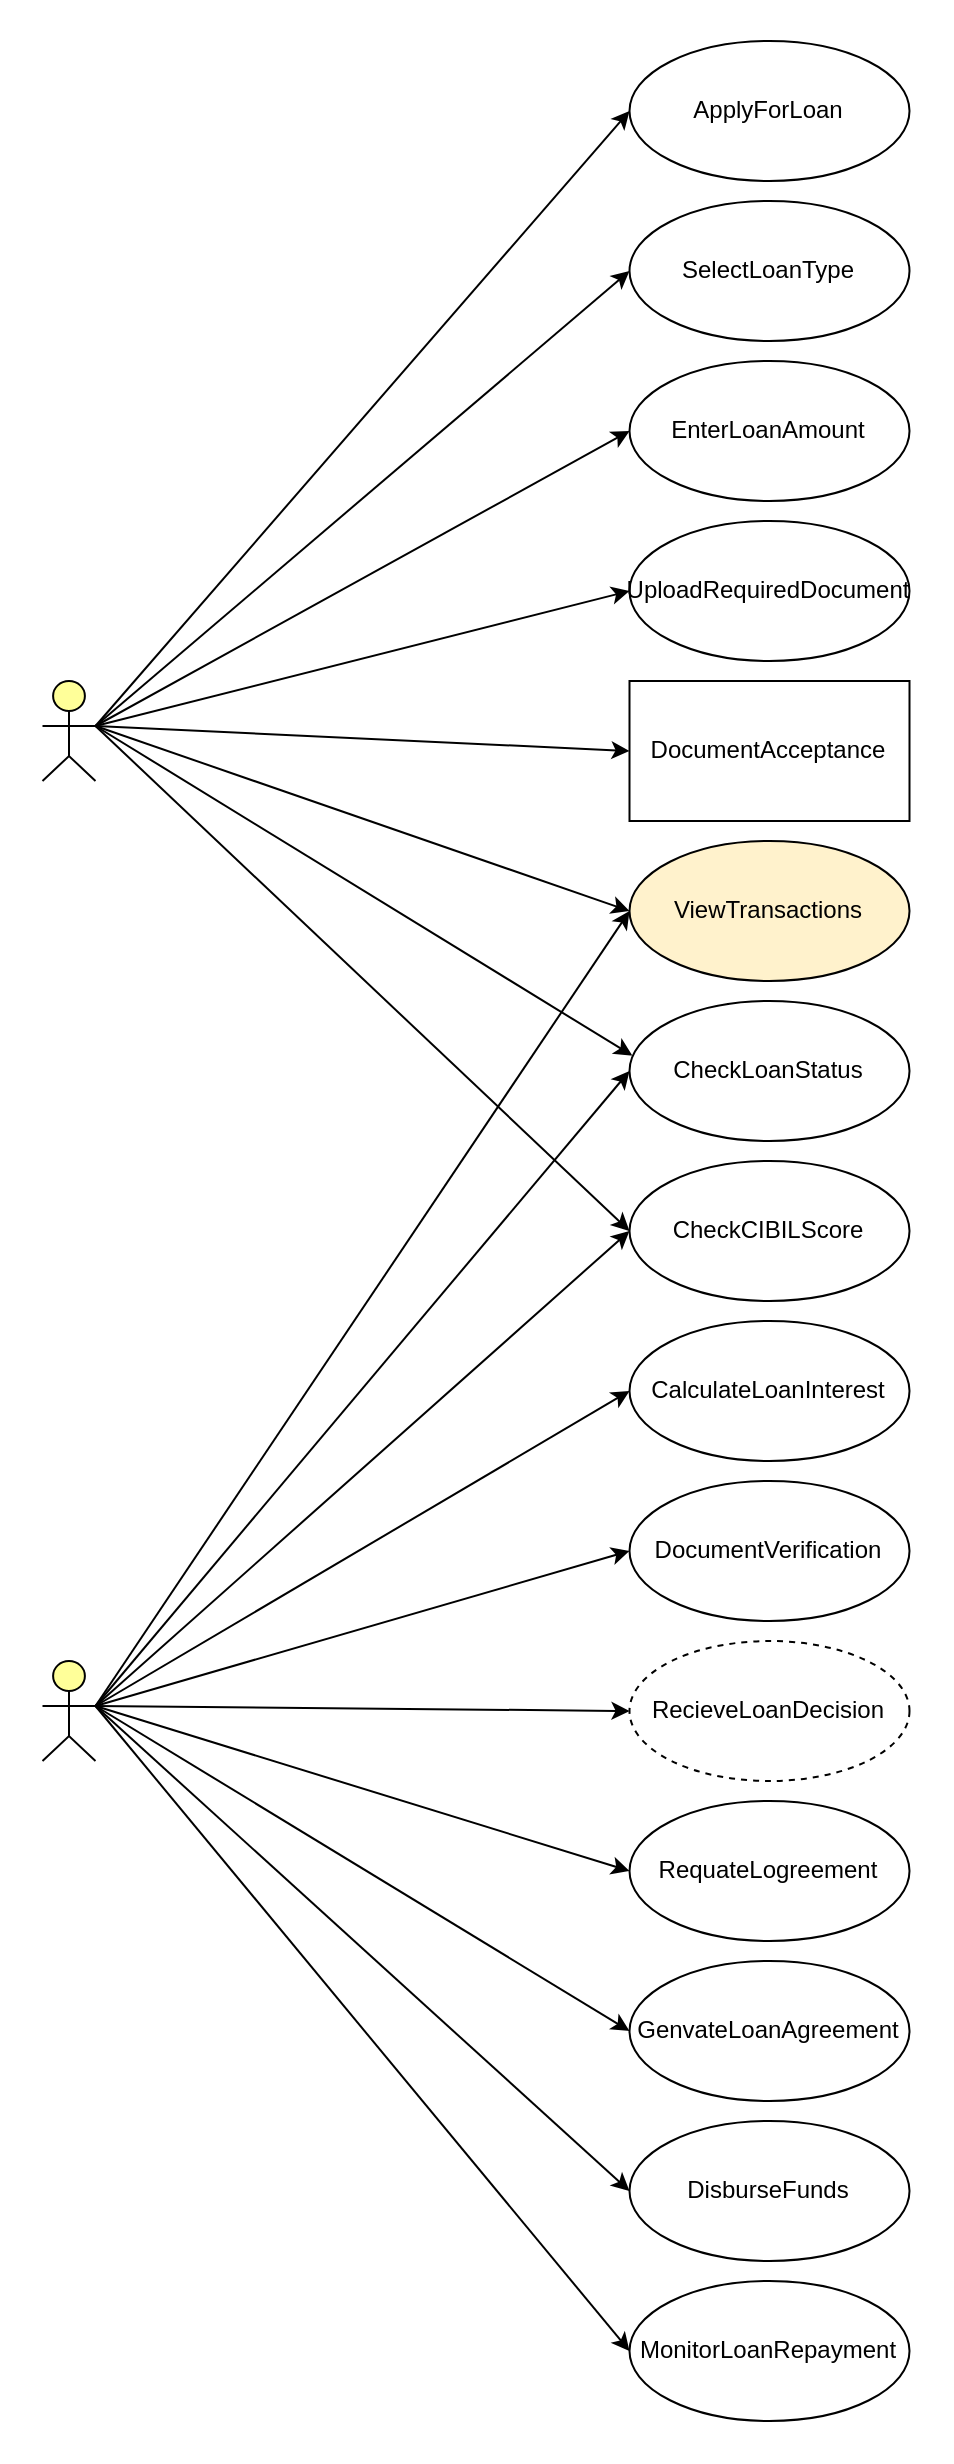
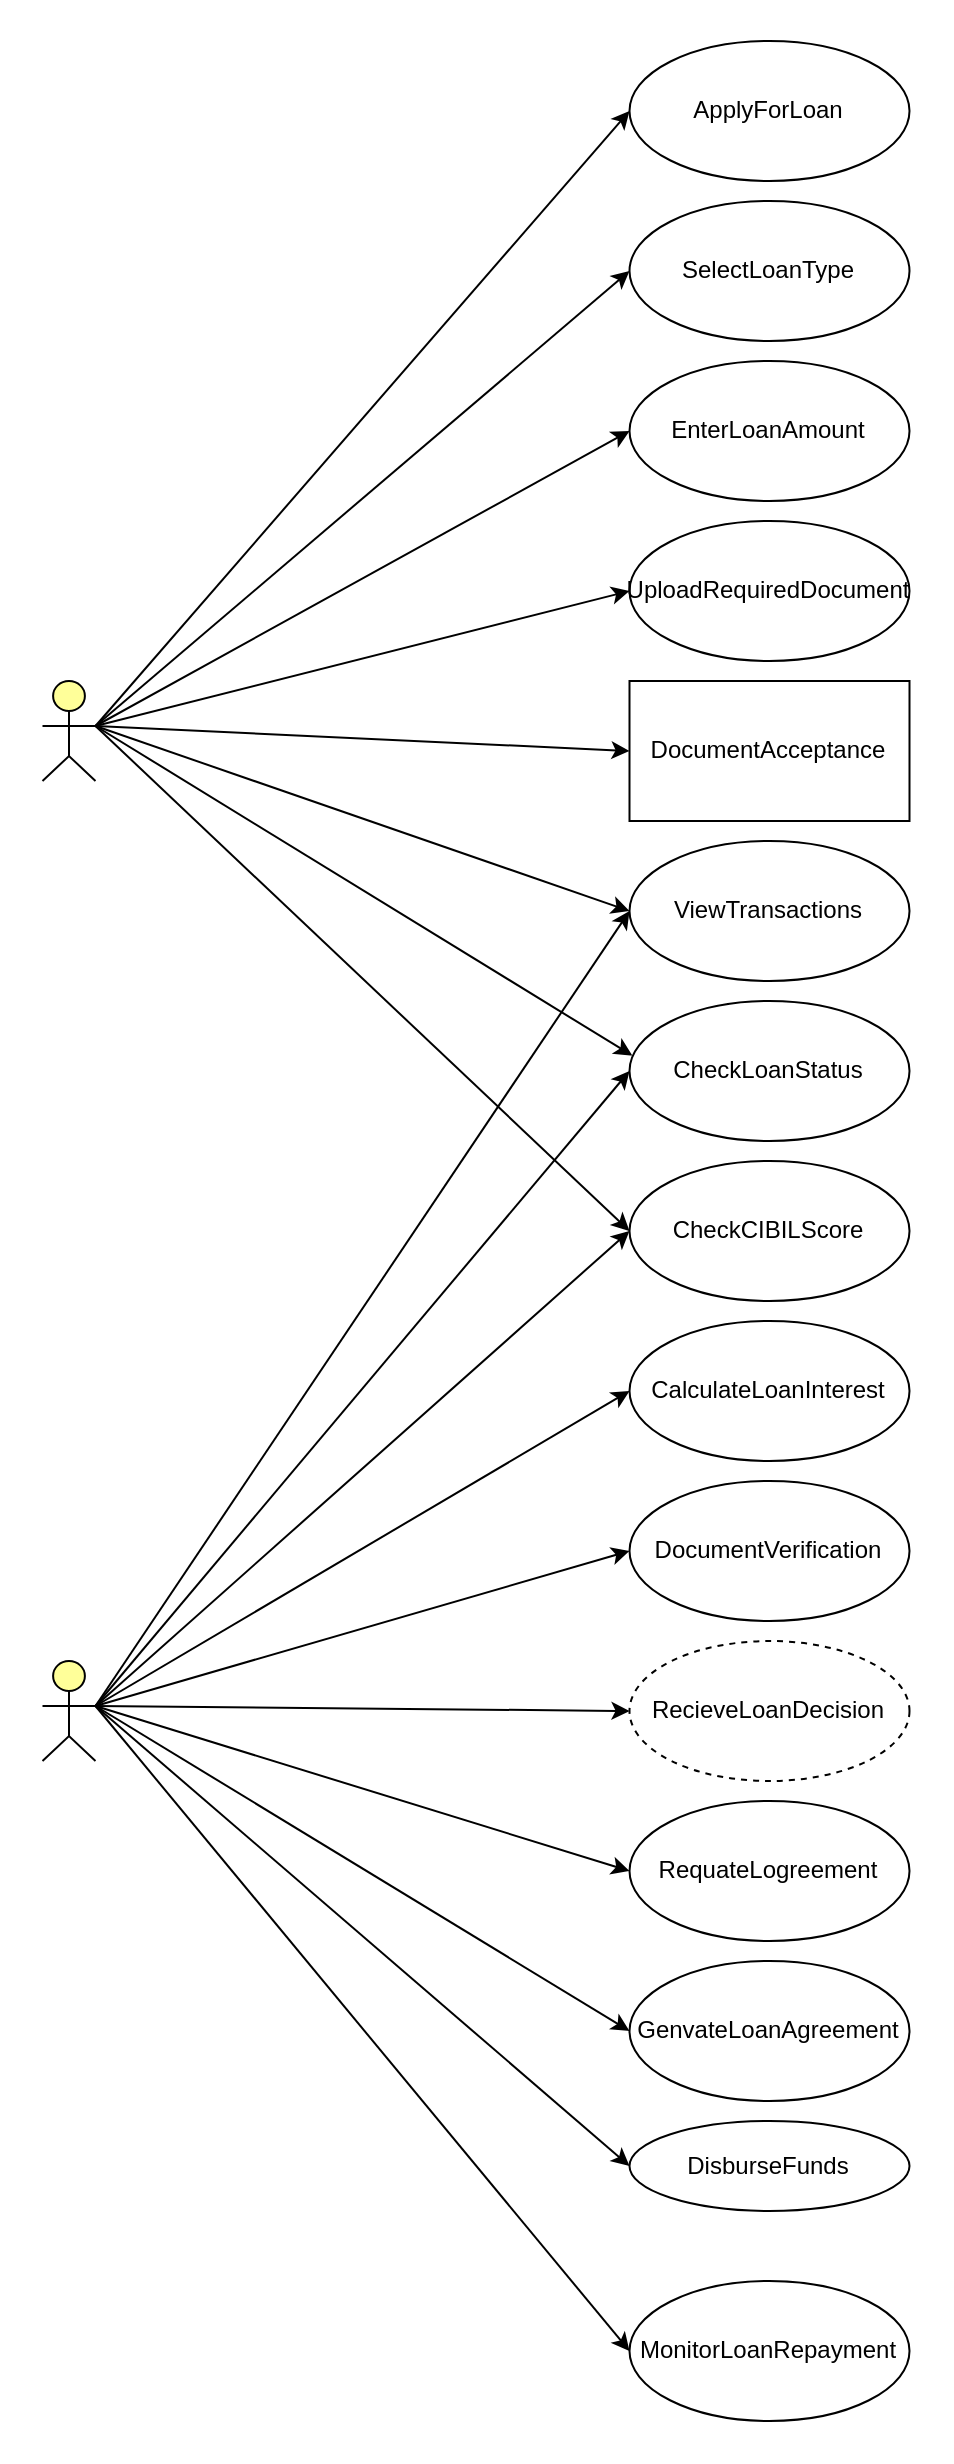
node "ViewTransactions": fillcolor #fff2cc -> #ffffff
node "DisburseFunds": size 280x140 -> 280x90
